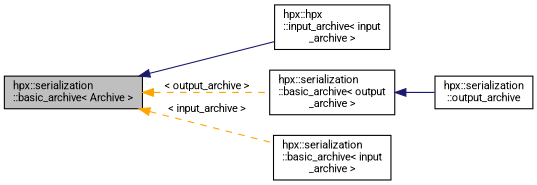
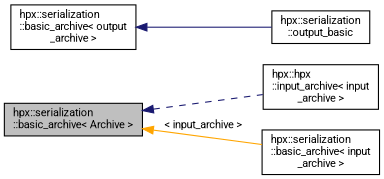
edge "hpx::hpx ::input_archive< input _archive >" -> "hpx::serialization ::basic_archive< Archive >": style solid -> dashed
edge "hpx::serialization ::basic_archive< output _archive >" -> "hpx::serialization ::basic_archive< Archive >": removed, label "< output_archive >"
node "hpx::serialization ::output_archive": label "hpx::serialization ::output_archive" -> "hpx::serialization ::output_basic"
edge "hpx::serialization ::basic_archive< input _archive >" -> "hpx::serialization ::basic_archive< Archive >": style dashed -> solid
